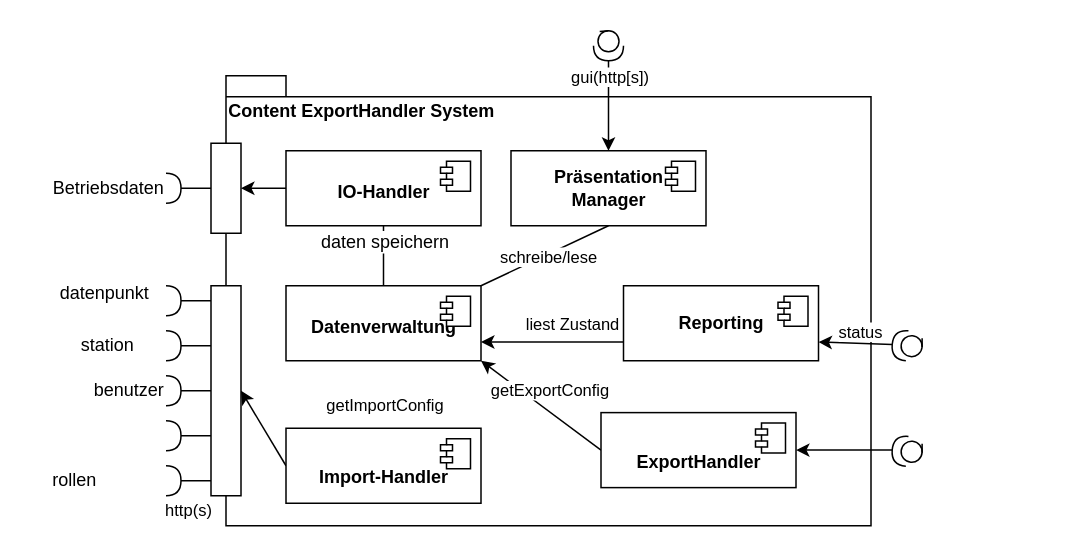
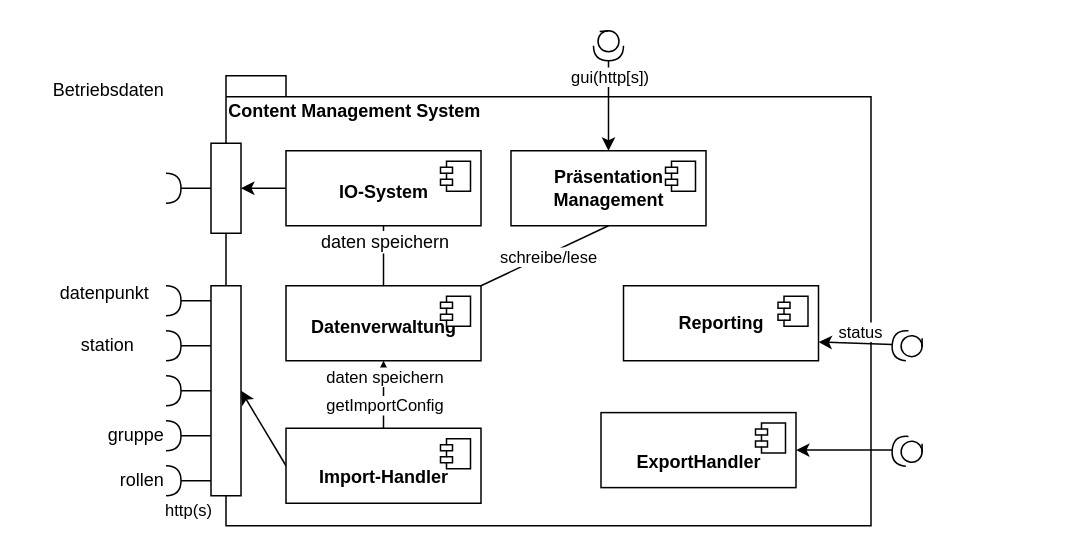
node "Content ExportHandler System": label "Content ExportHandler System" -> "Content Management System"
node "IO-Handler": label "IO-Handler" -> "IO-System"
node "Betriebsdaten": moved (98, 188) -> (98, 91)
node "Präsentation Manager": label "Präsentation Manager" -> "Präsentation Management"
edge "Reporting" -> "Datenverwaltung": removed, label "liest Zustand"
edge "Import-Handler" -> "Datenverwaltung": added, label "daten speichern"
node "benutzer": removed
edge "ExportHandler" -> "Datenverwaltung": removed, label "getExportConfig"
node "gruppe": added
node "rollen": moved (68, 481) -> (136, 481)
